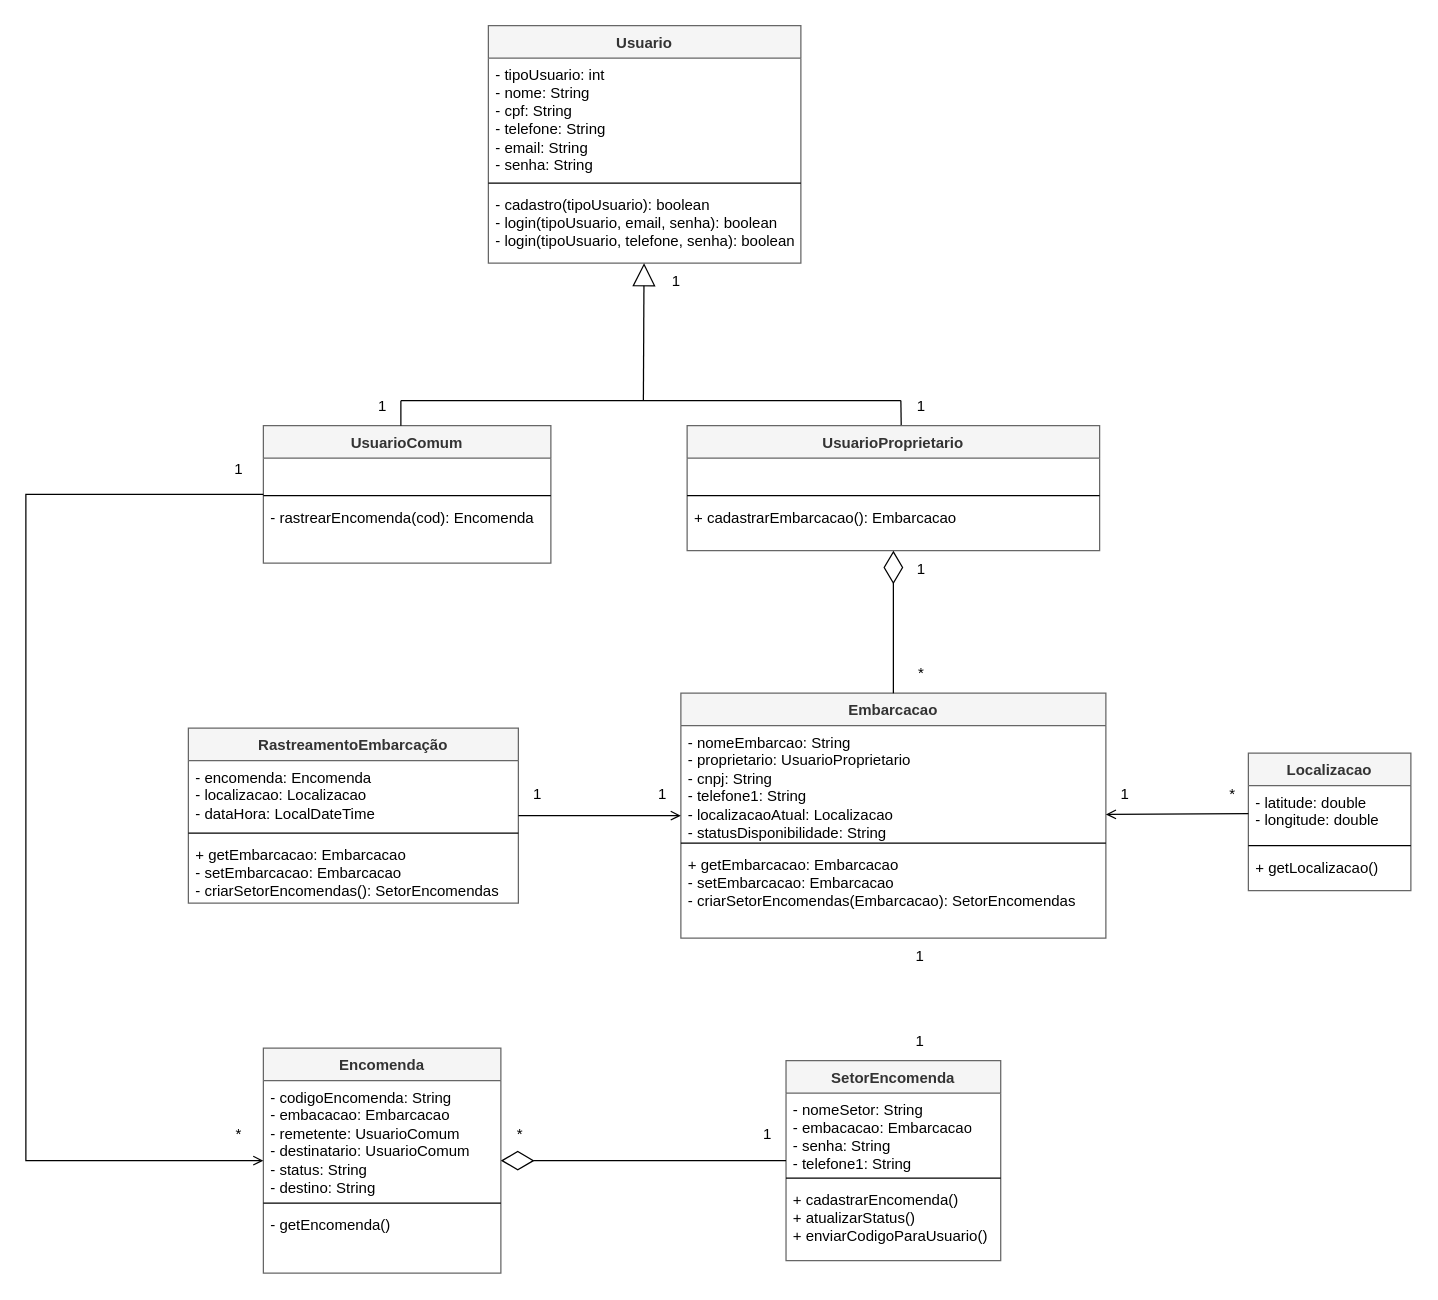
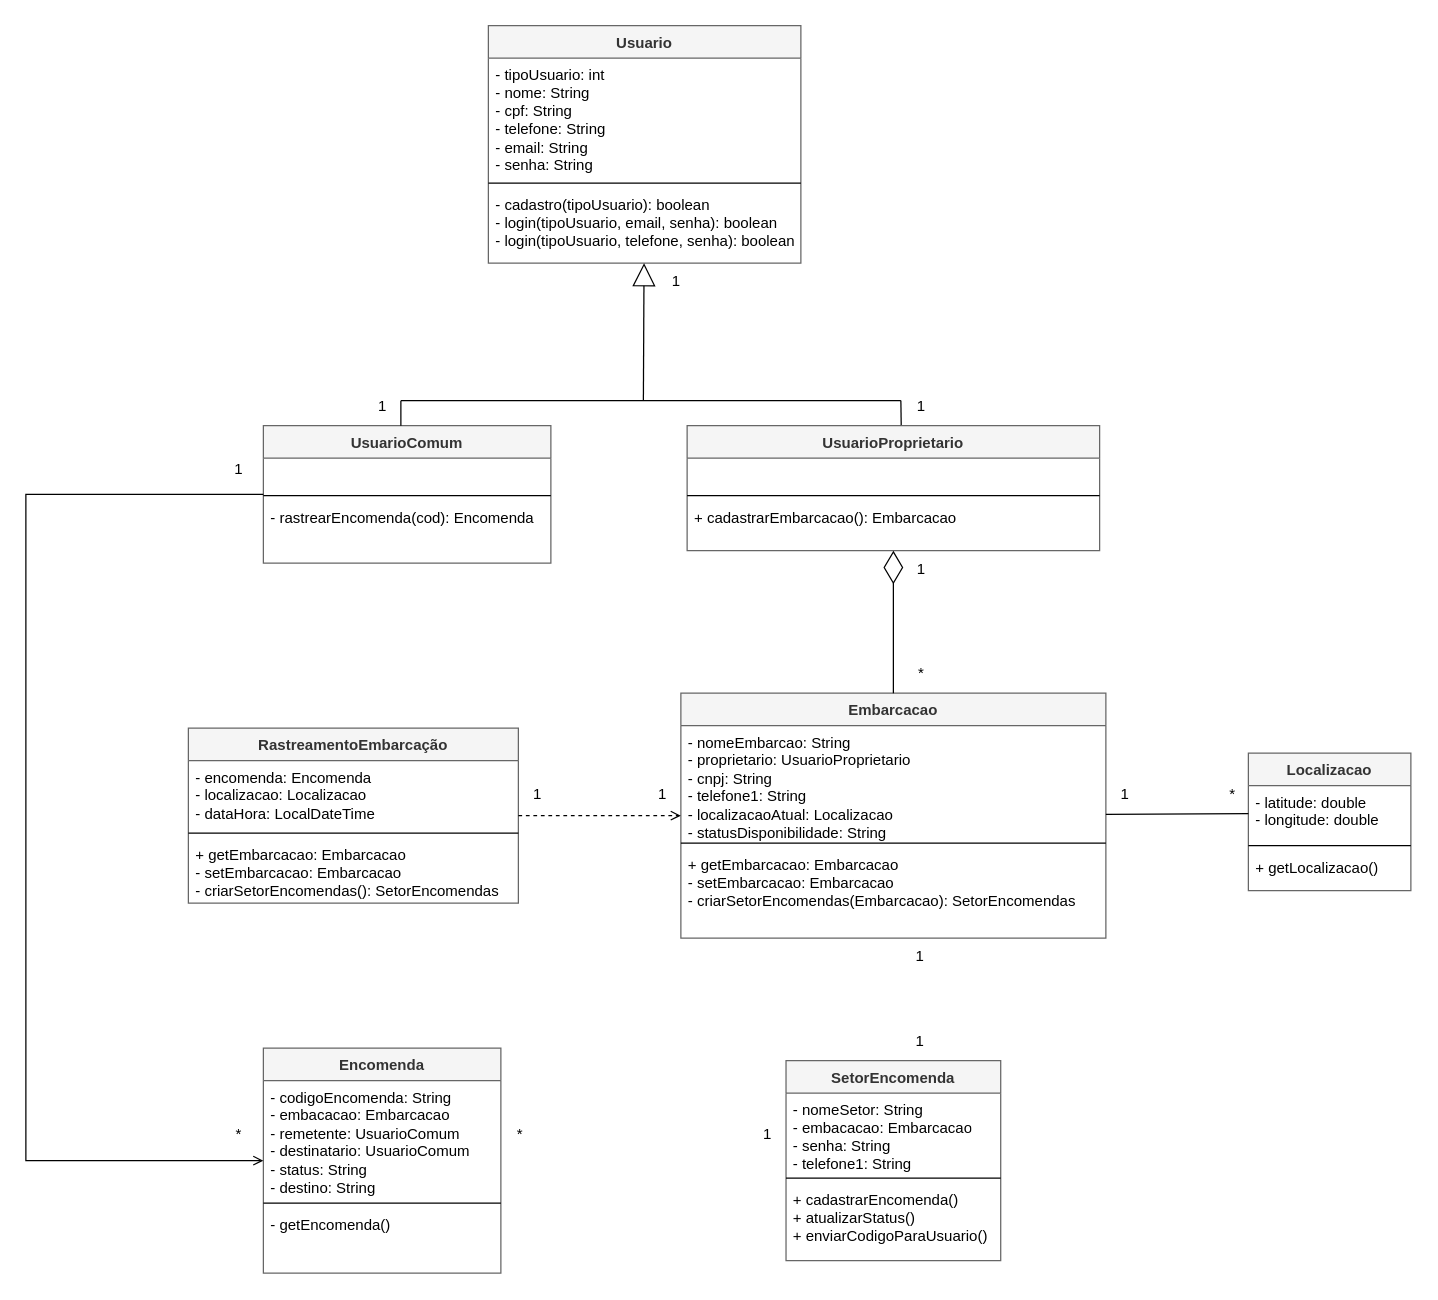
edge "- latitude: double - longitude: double" -> "Embarcacao": arrowhead open -> none
edge "RastreamentoEmbarcação" -> "Embarcacao": style solid -> dashed
edge "SetorEncomenda" -> "Encomenda": removed
